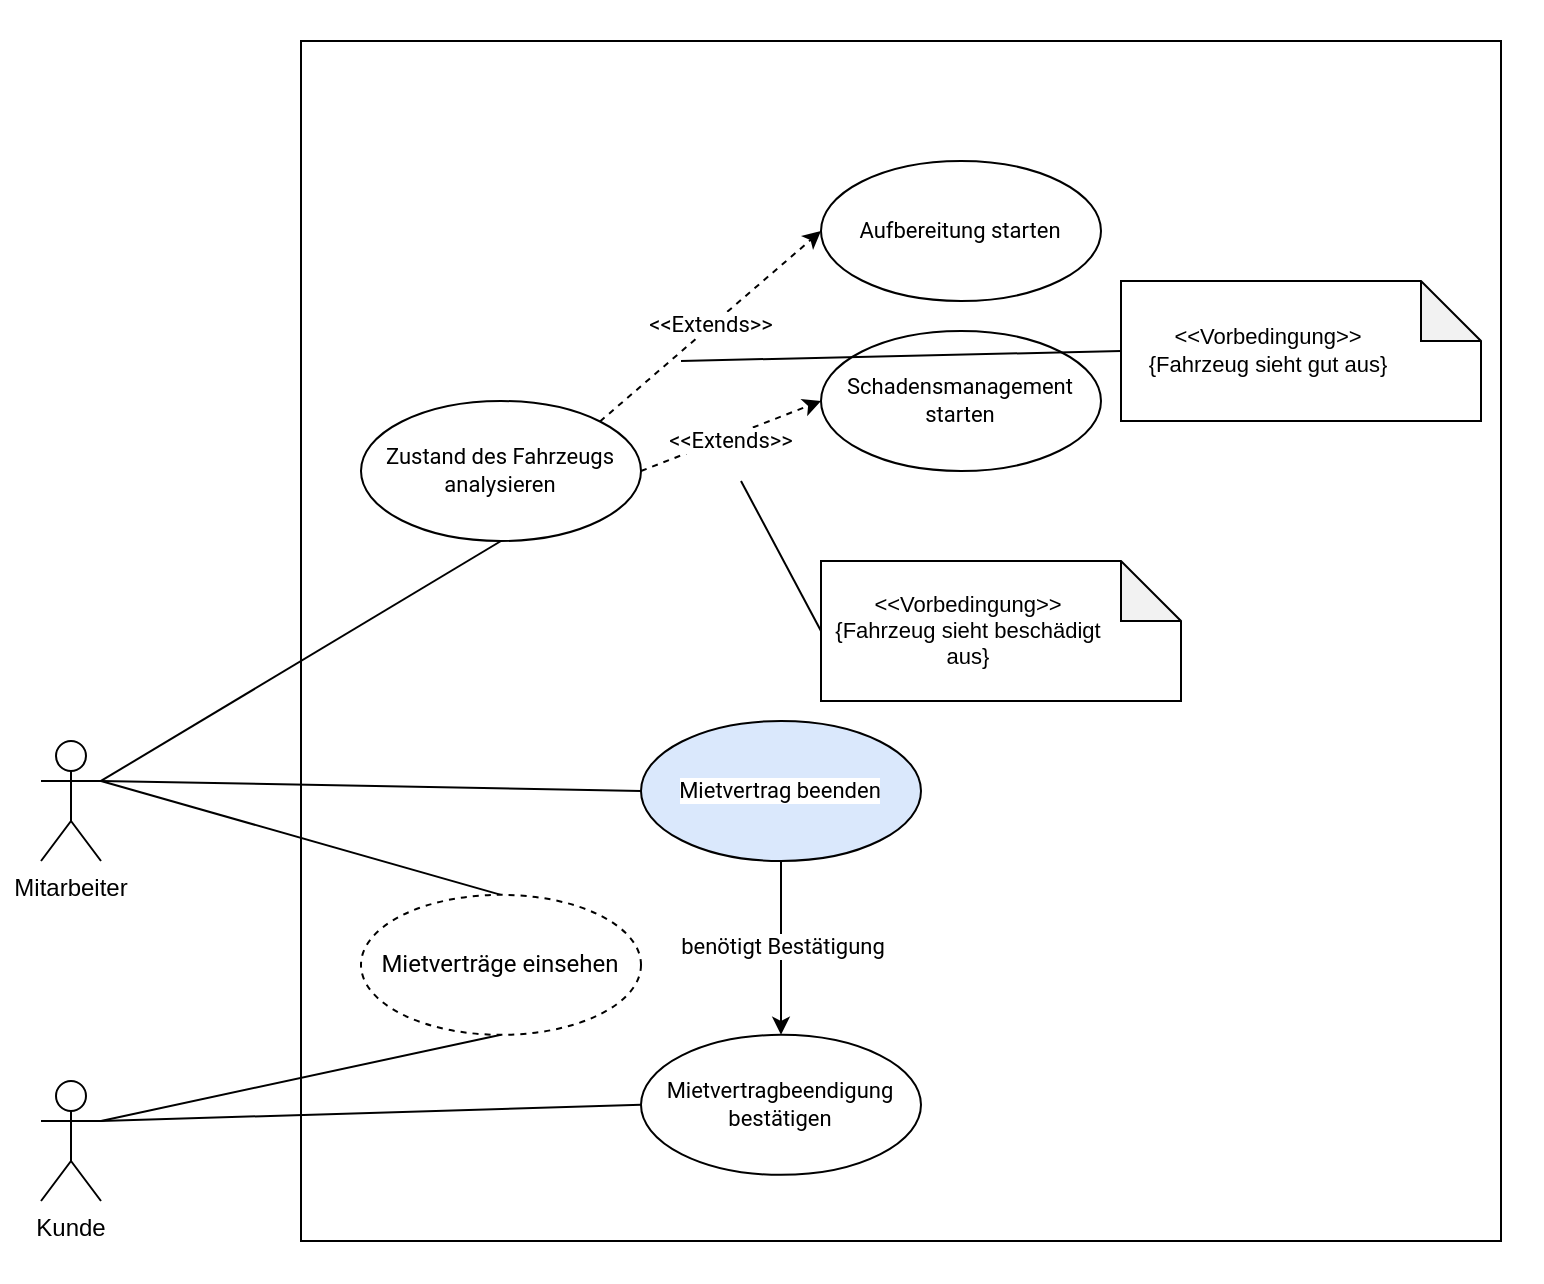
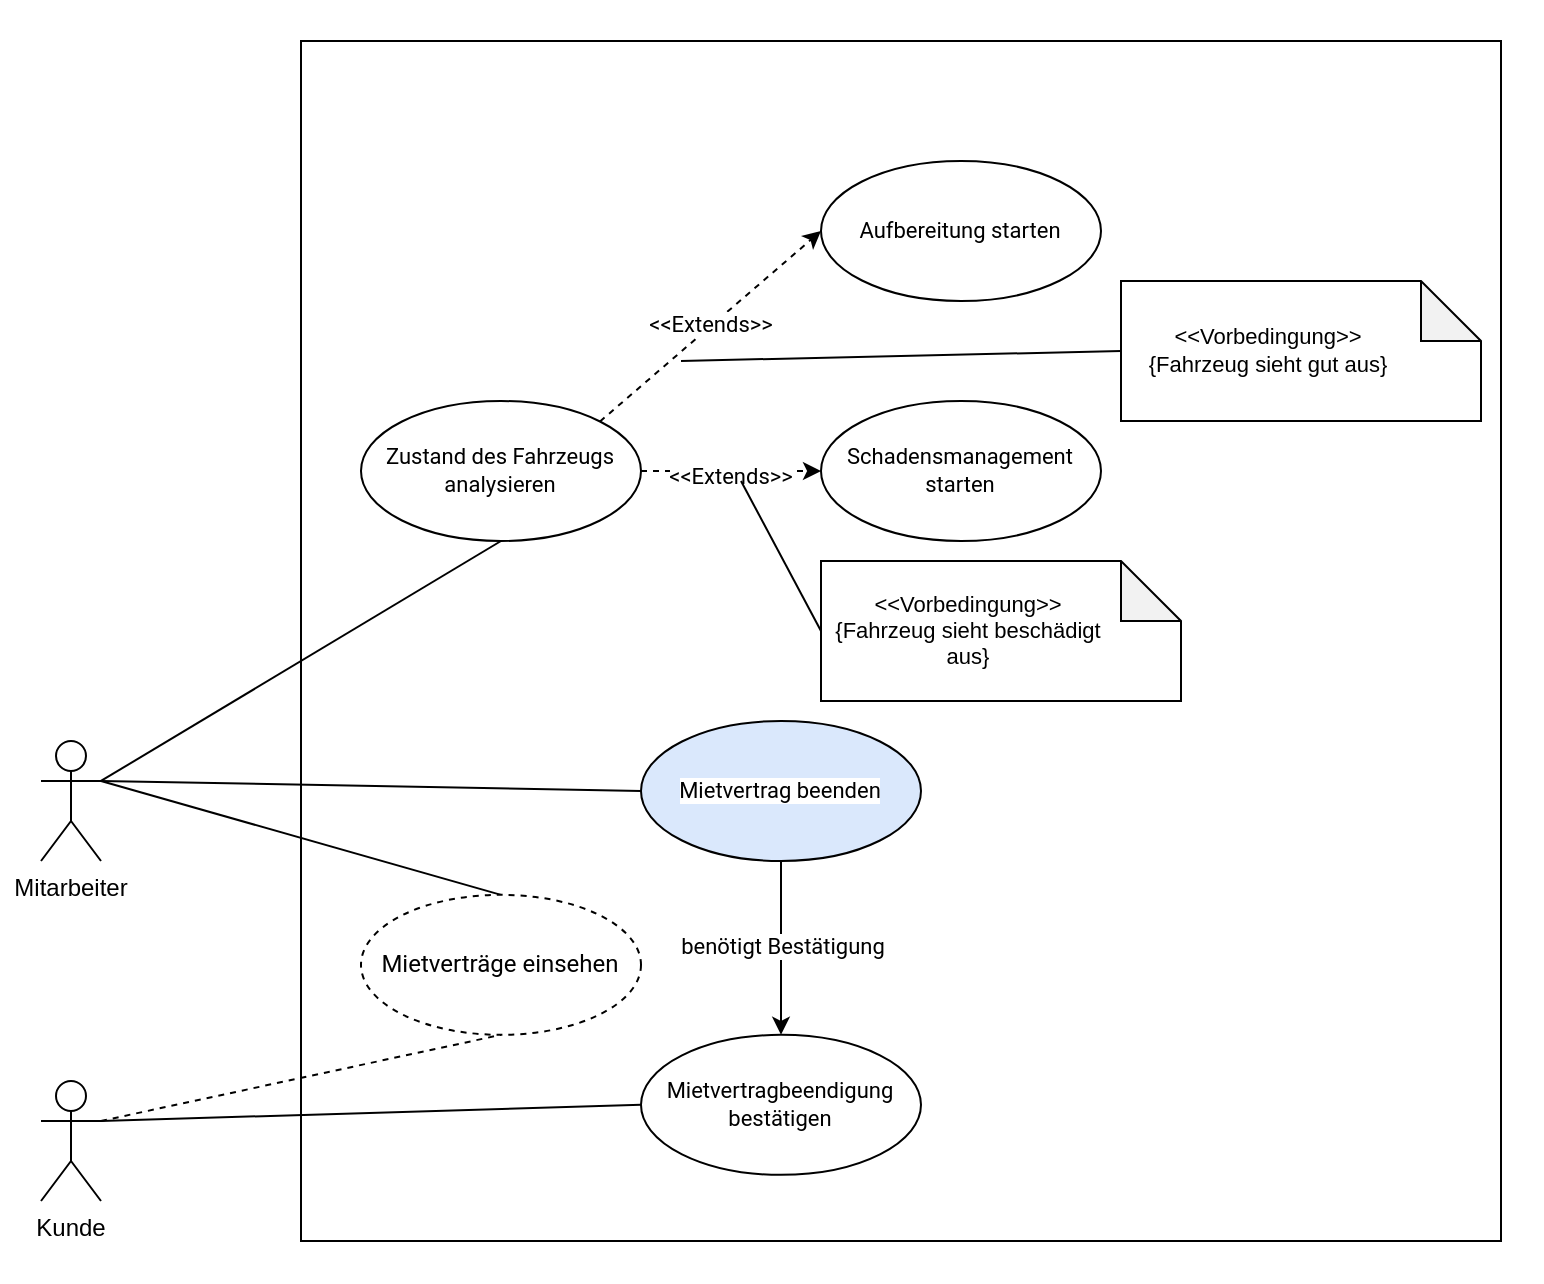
node "Schadensmanagement starten": moved (961, 401) -> (961, 471)
edge "Mietverträge einsehen" -- "Kunde": style solid -> dashed
